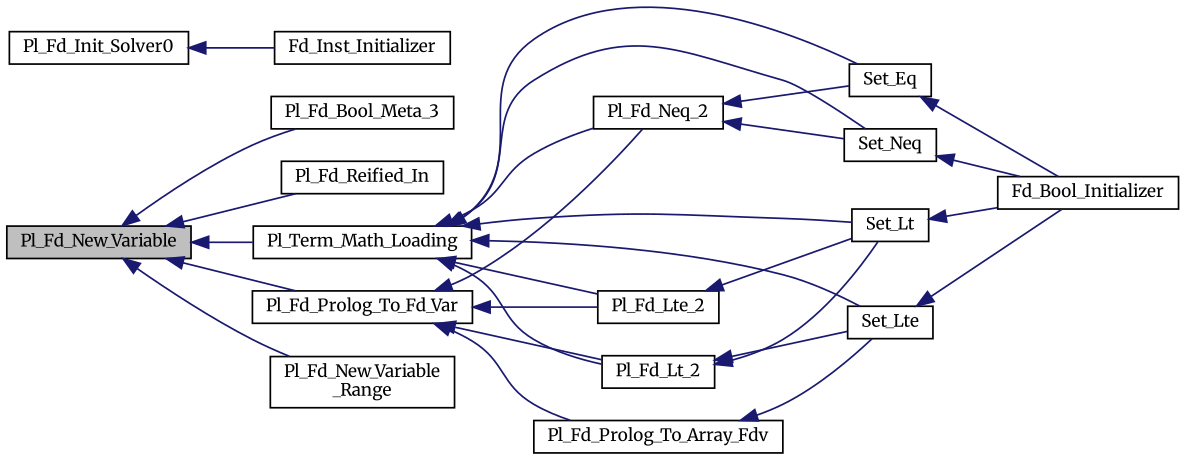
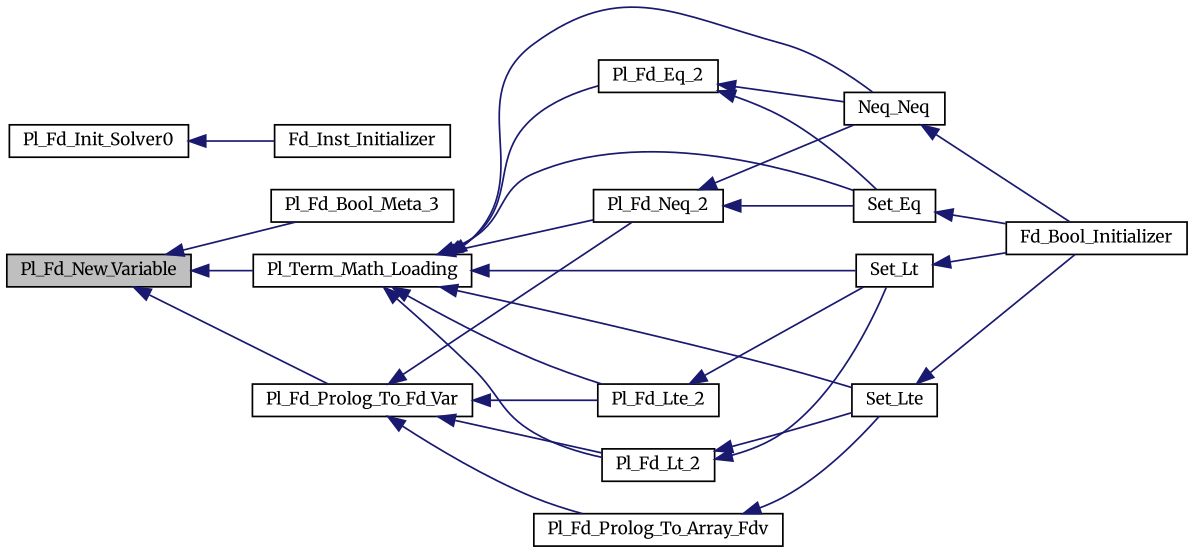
node "Pl_Fd_Eq_2": added
node "Set_Neq": label "Set_Neq" -> "Neq_Neq"
node "Pl_Fd_Reified_In": removed
node "Pl_Fd_New_Variable _Range": removed
